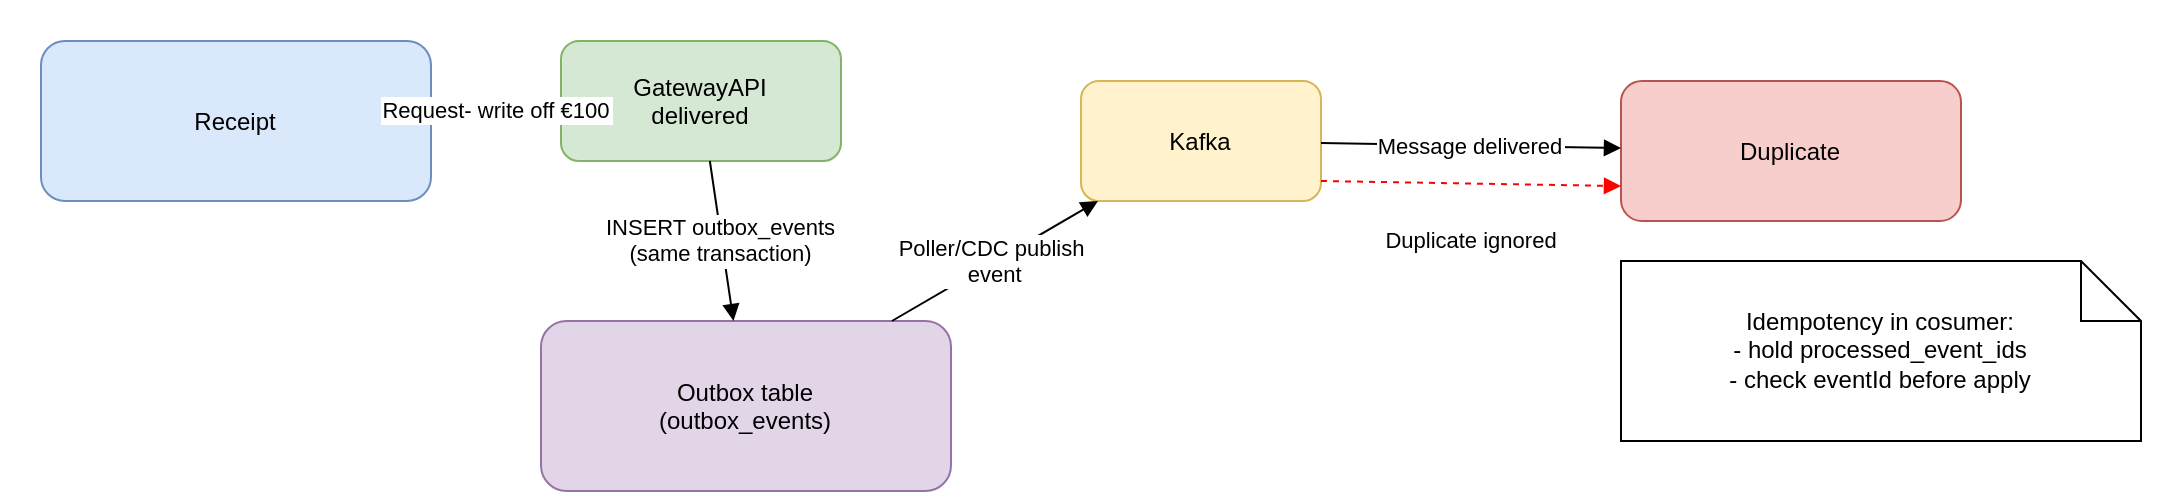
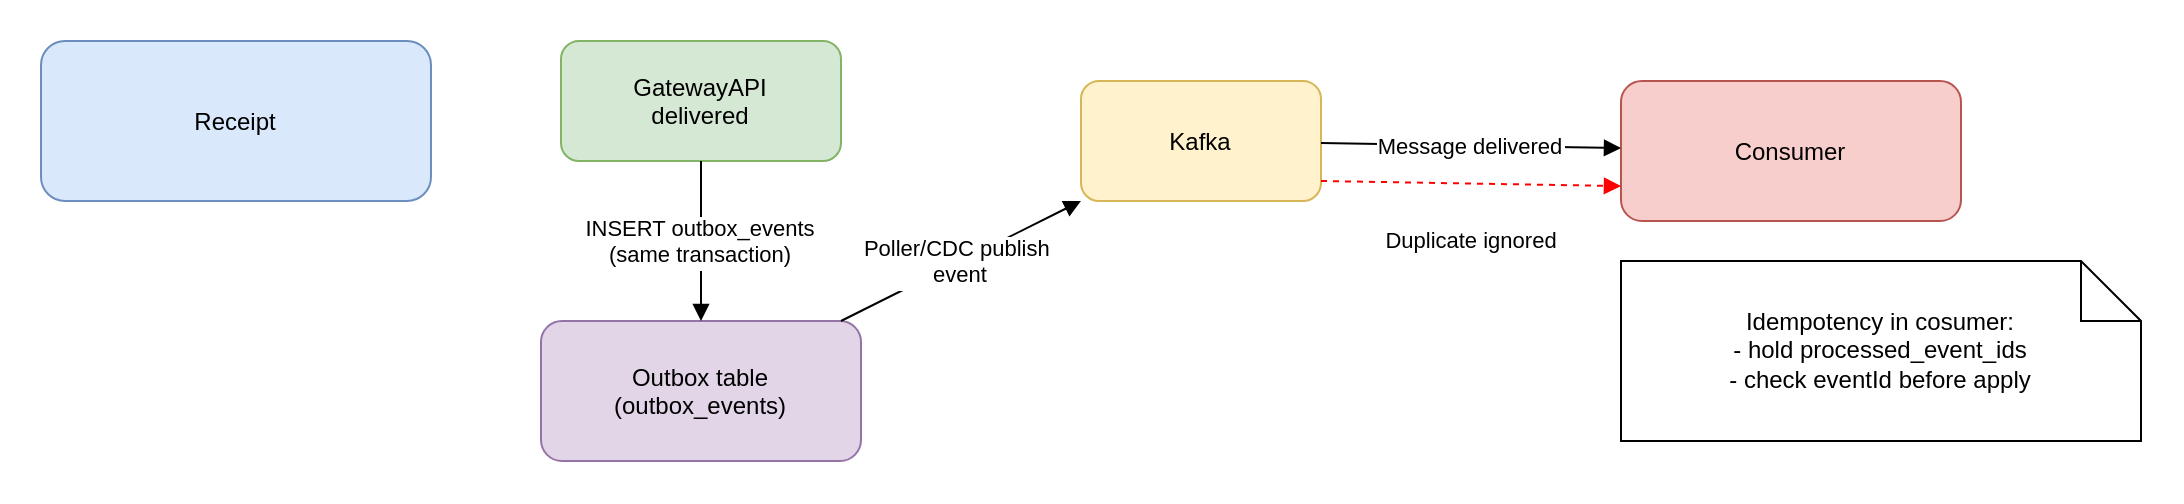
edge "Receipt" -> "GatewayAPI delivered": removed, label "Request- write off €100"
node "Duplicate": label "Duplicate" -> "Consumer"
node "Outbox table (outbox_events)": size 410x170 -> 320x140
